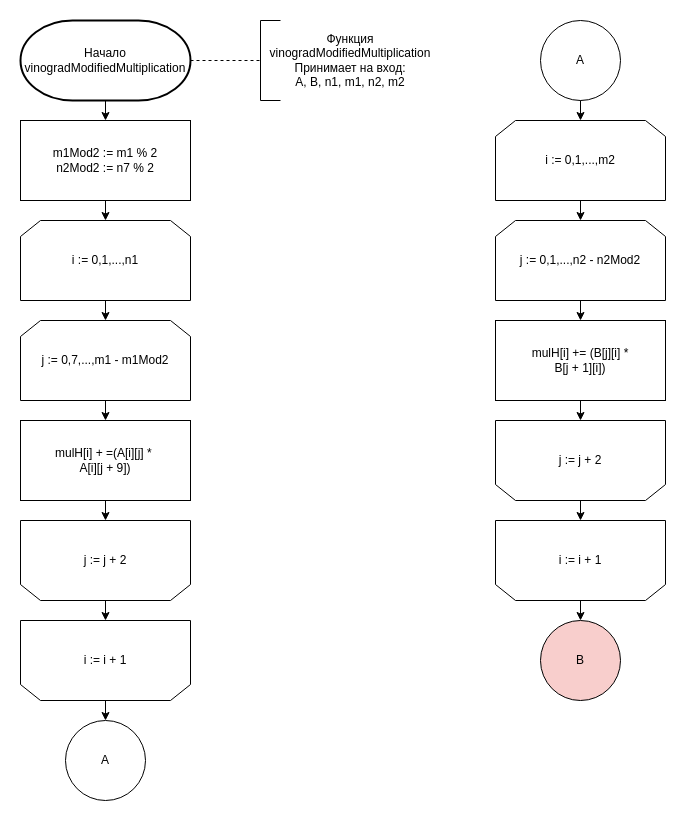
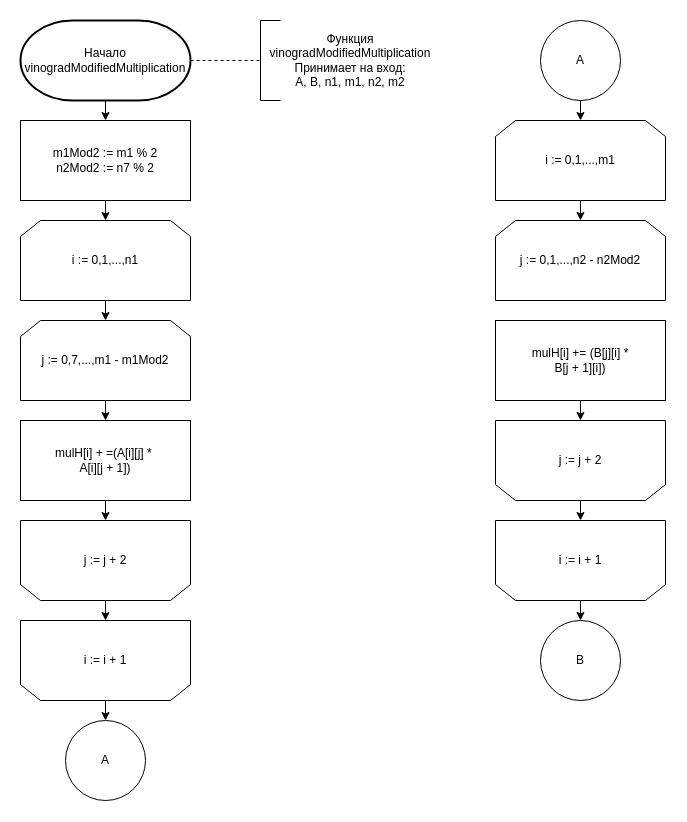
node "i := 0,1,...,m2": label "i := 0,1,...,m2" -> "i := 0,1,...,m1"
edge "j := 0,1,...,n2 - n2Mod2" -> "mulH[i] += (B[j][i] * B[j + 1][i])": removed
node "mulH[i] + =(A[i][j] * A[i][j + 9])": label "mulH[i] + =(A[i][j] * A[i][j + 9])" -> "mulH[i] + =(A[i][j] * A[i][j + 1])"
node "B": fillcolor #f8cecc -> #ffffff
